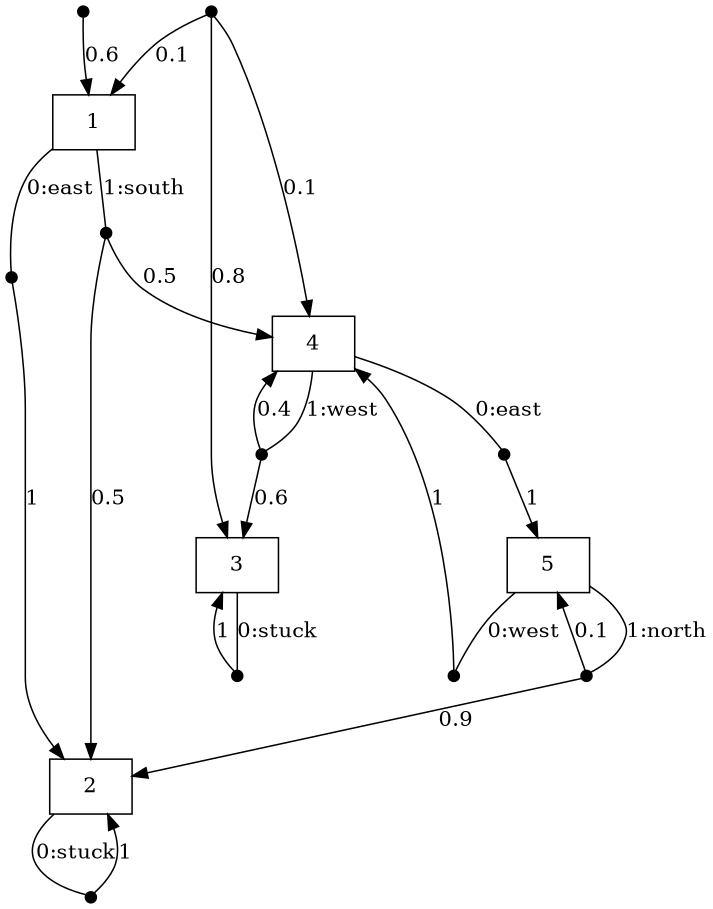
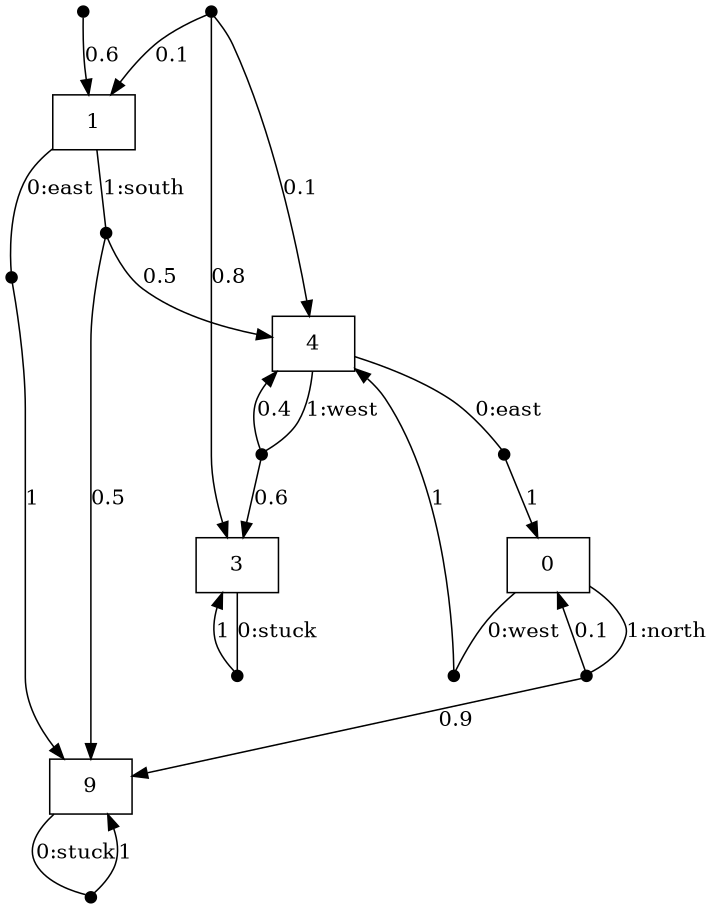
node "5": label "5" -> "0"
node "2": label "2" -> "9"
